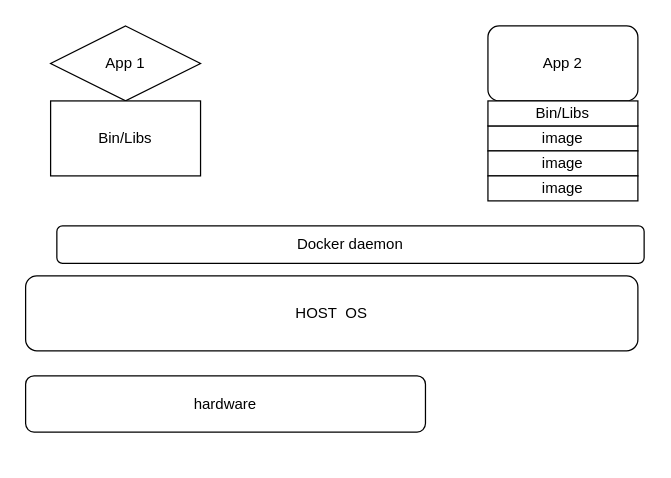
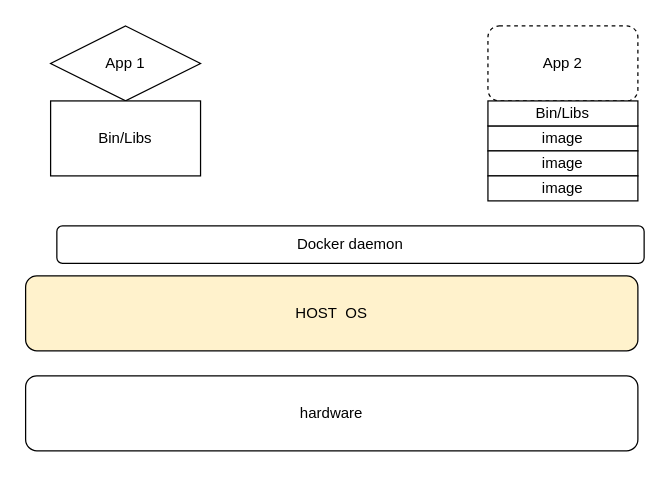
node "App 2": style solid -> dashed
node "HOST OS": fillcolor #ffffff -> #fff2cc
node "hardware": size 400x56 -> 613x75
